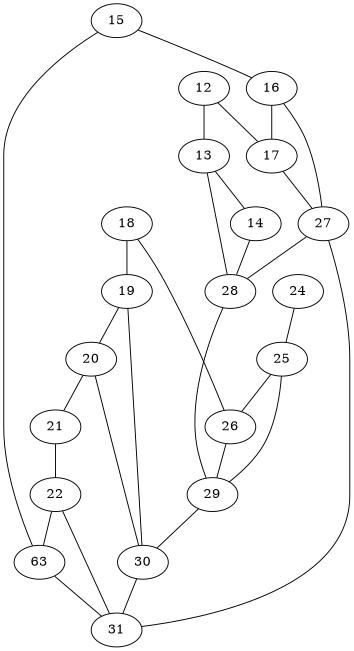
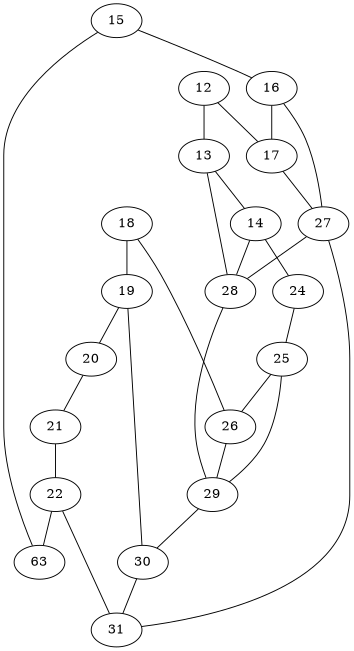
edge "14" -- "24": added
edge "20" -- "30": removed
edge "63" -- "31": removed
